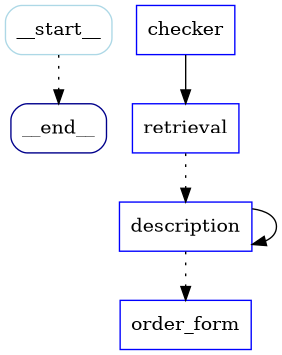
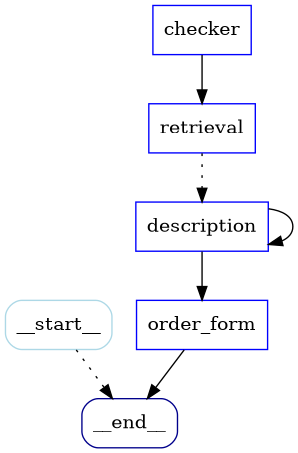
edge "description" -> "order_form": style dotted -> solid
edge "order_form" -> "__end__": added
